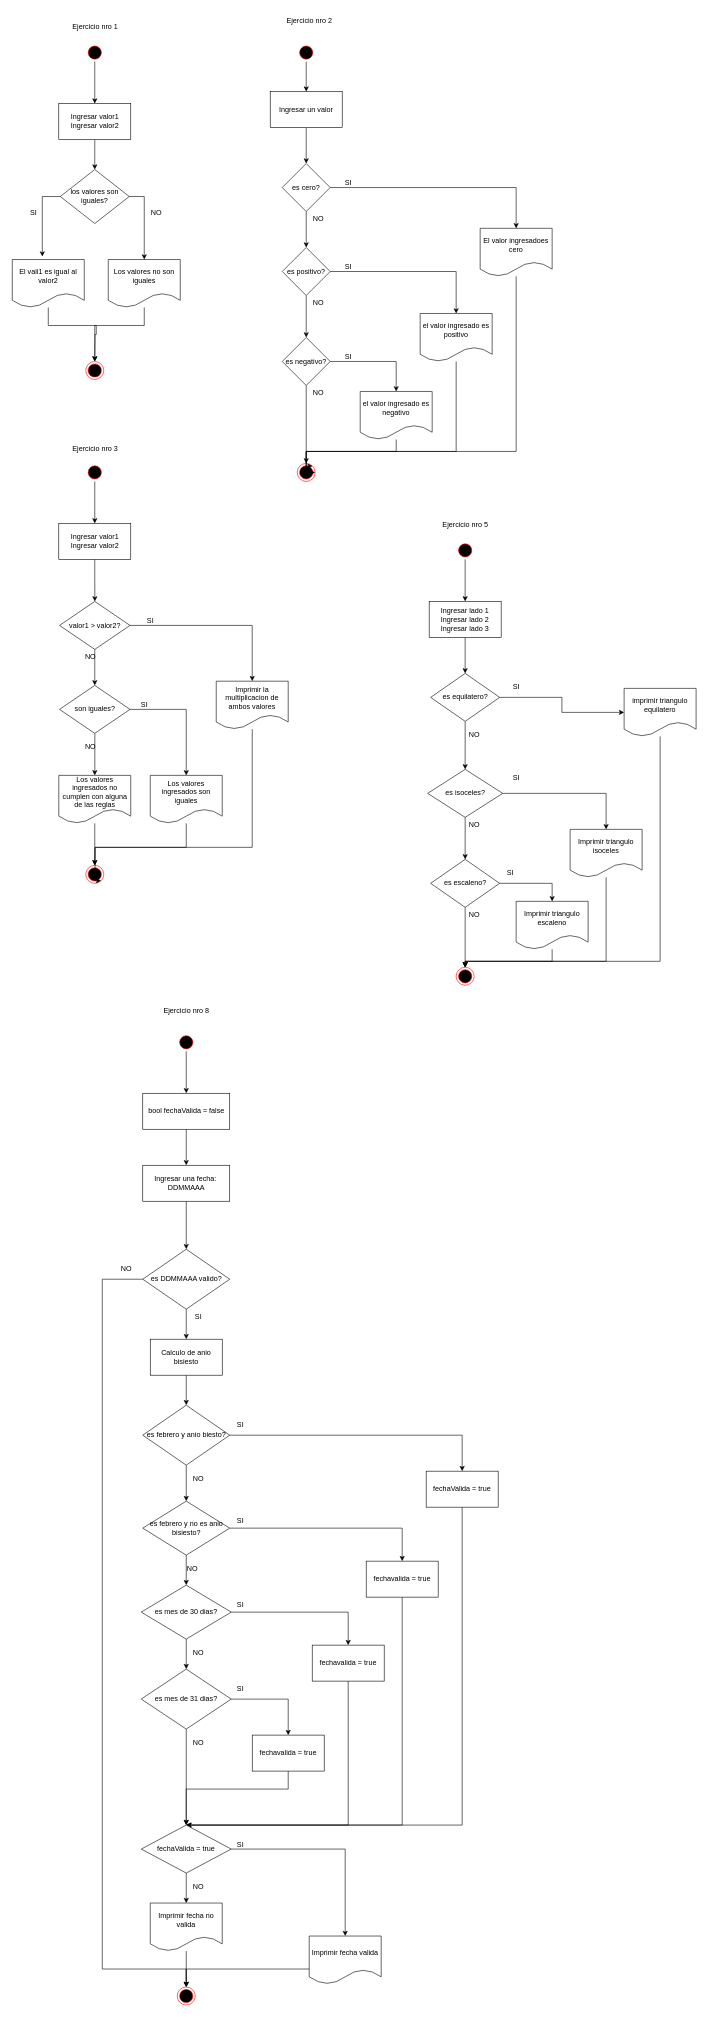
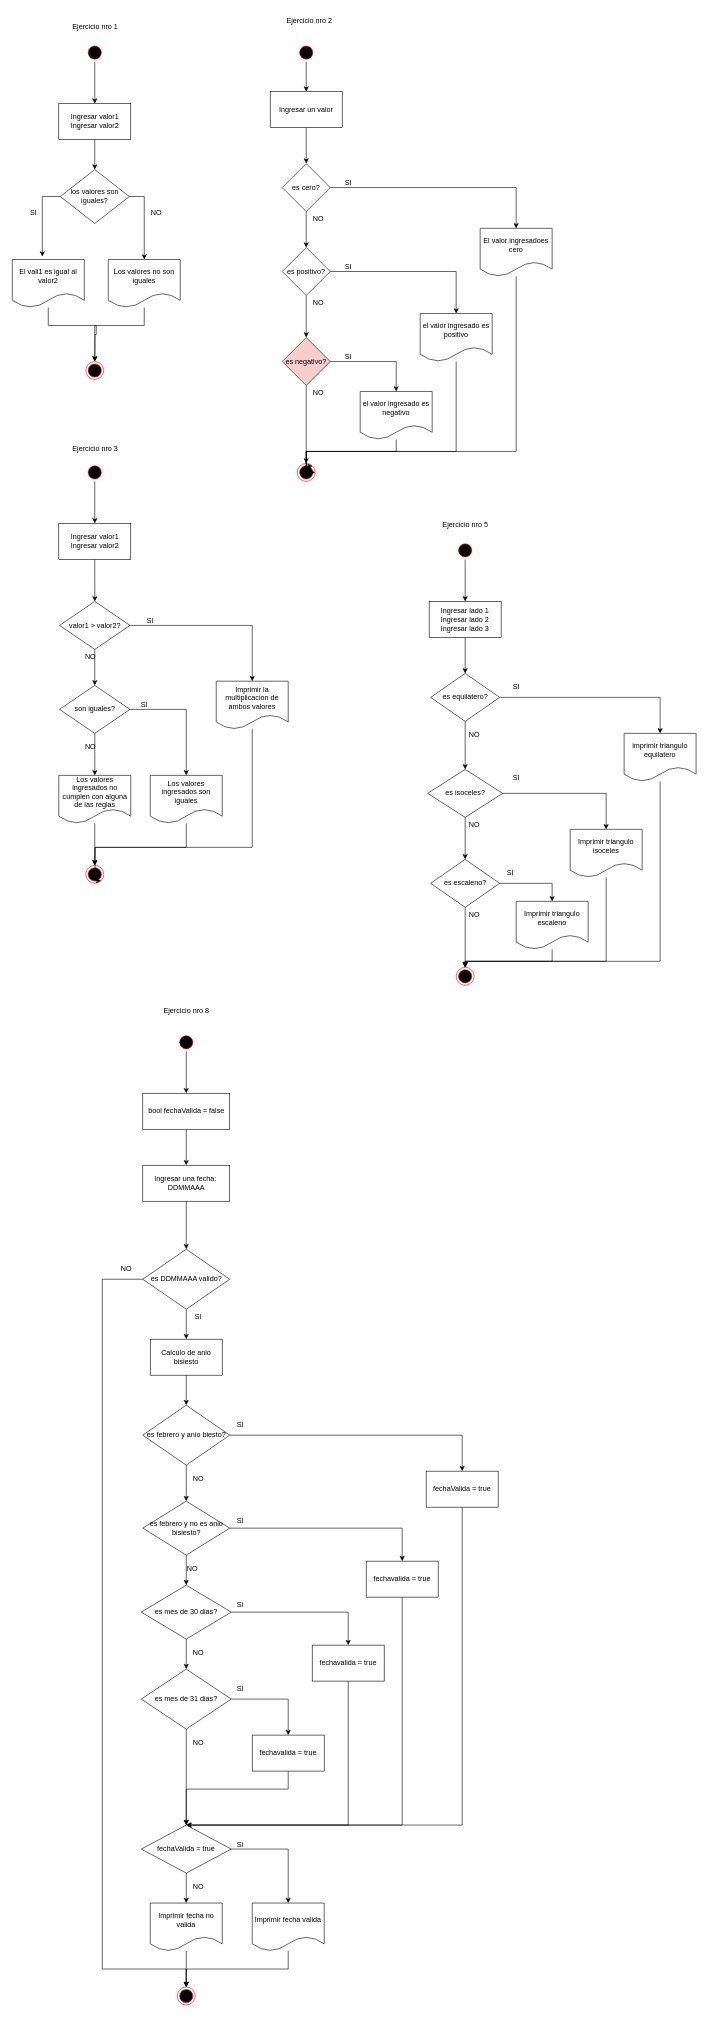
node "es negativo?": fillcolor #ffffff -> #f8cecc
node "imprimir triangulo equilatero": moved (660, 713) -> (660, 758)
node "Imprimir fecha valida": moved (345, 1961) -> (288, 1928)
